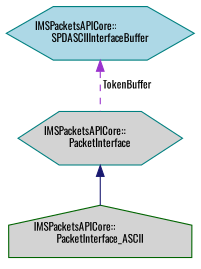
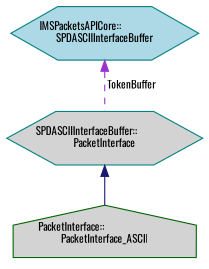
node "IMSPacketsAPICore:: PacketInterface": label "IMSPacketsAPICore:: PacketInterface" -> "SPDASCIIInterfaceBuffer:: PacketInterface"
node "IMSPacketsAPICore:: PacketInterface_ASCII": label "IMSPacketsAPICore:: PacketInterface_ASCII" -> "PacketInterface:: PacketInterface_ASCII"
